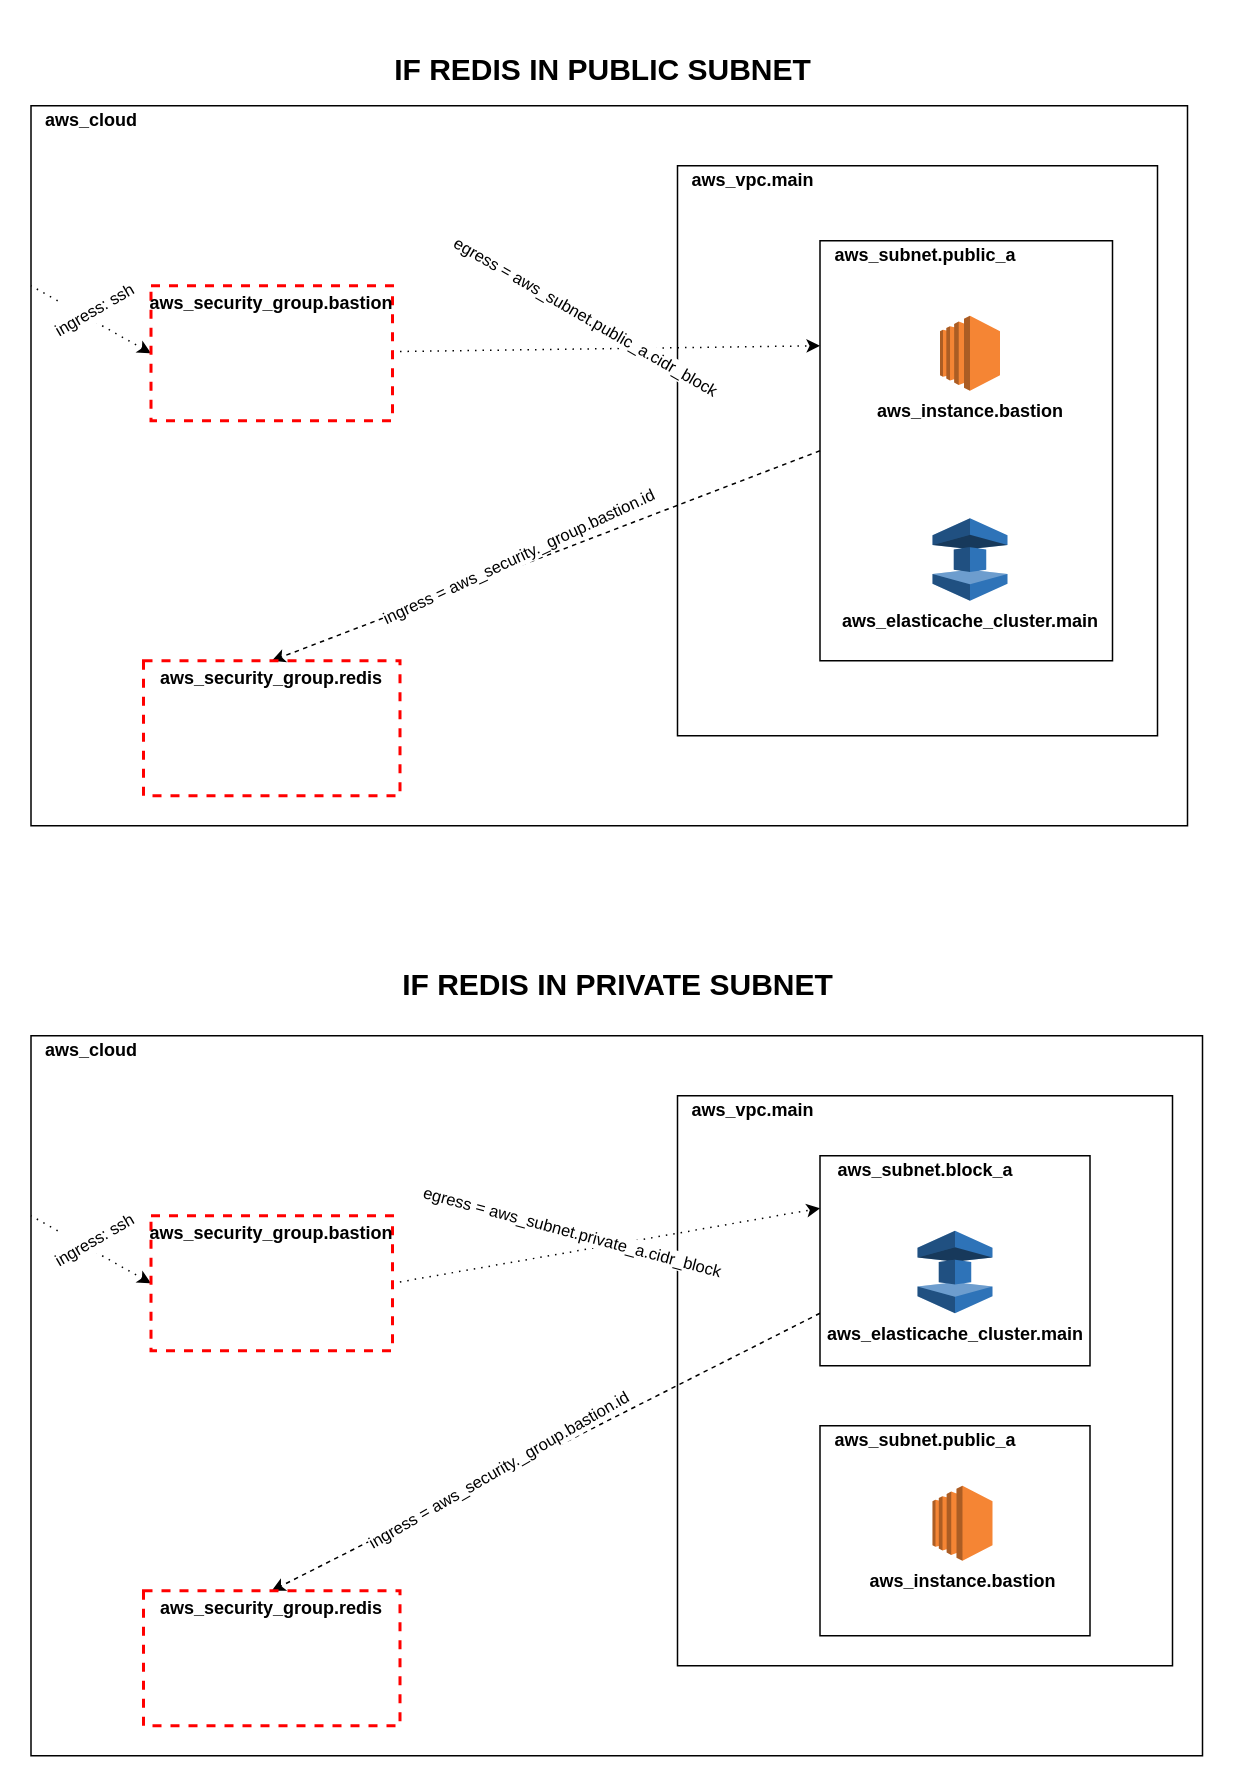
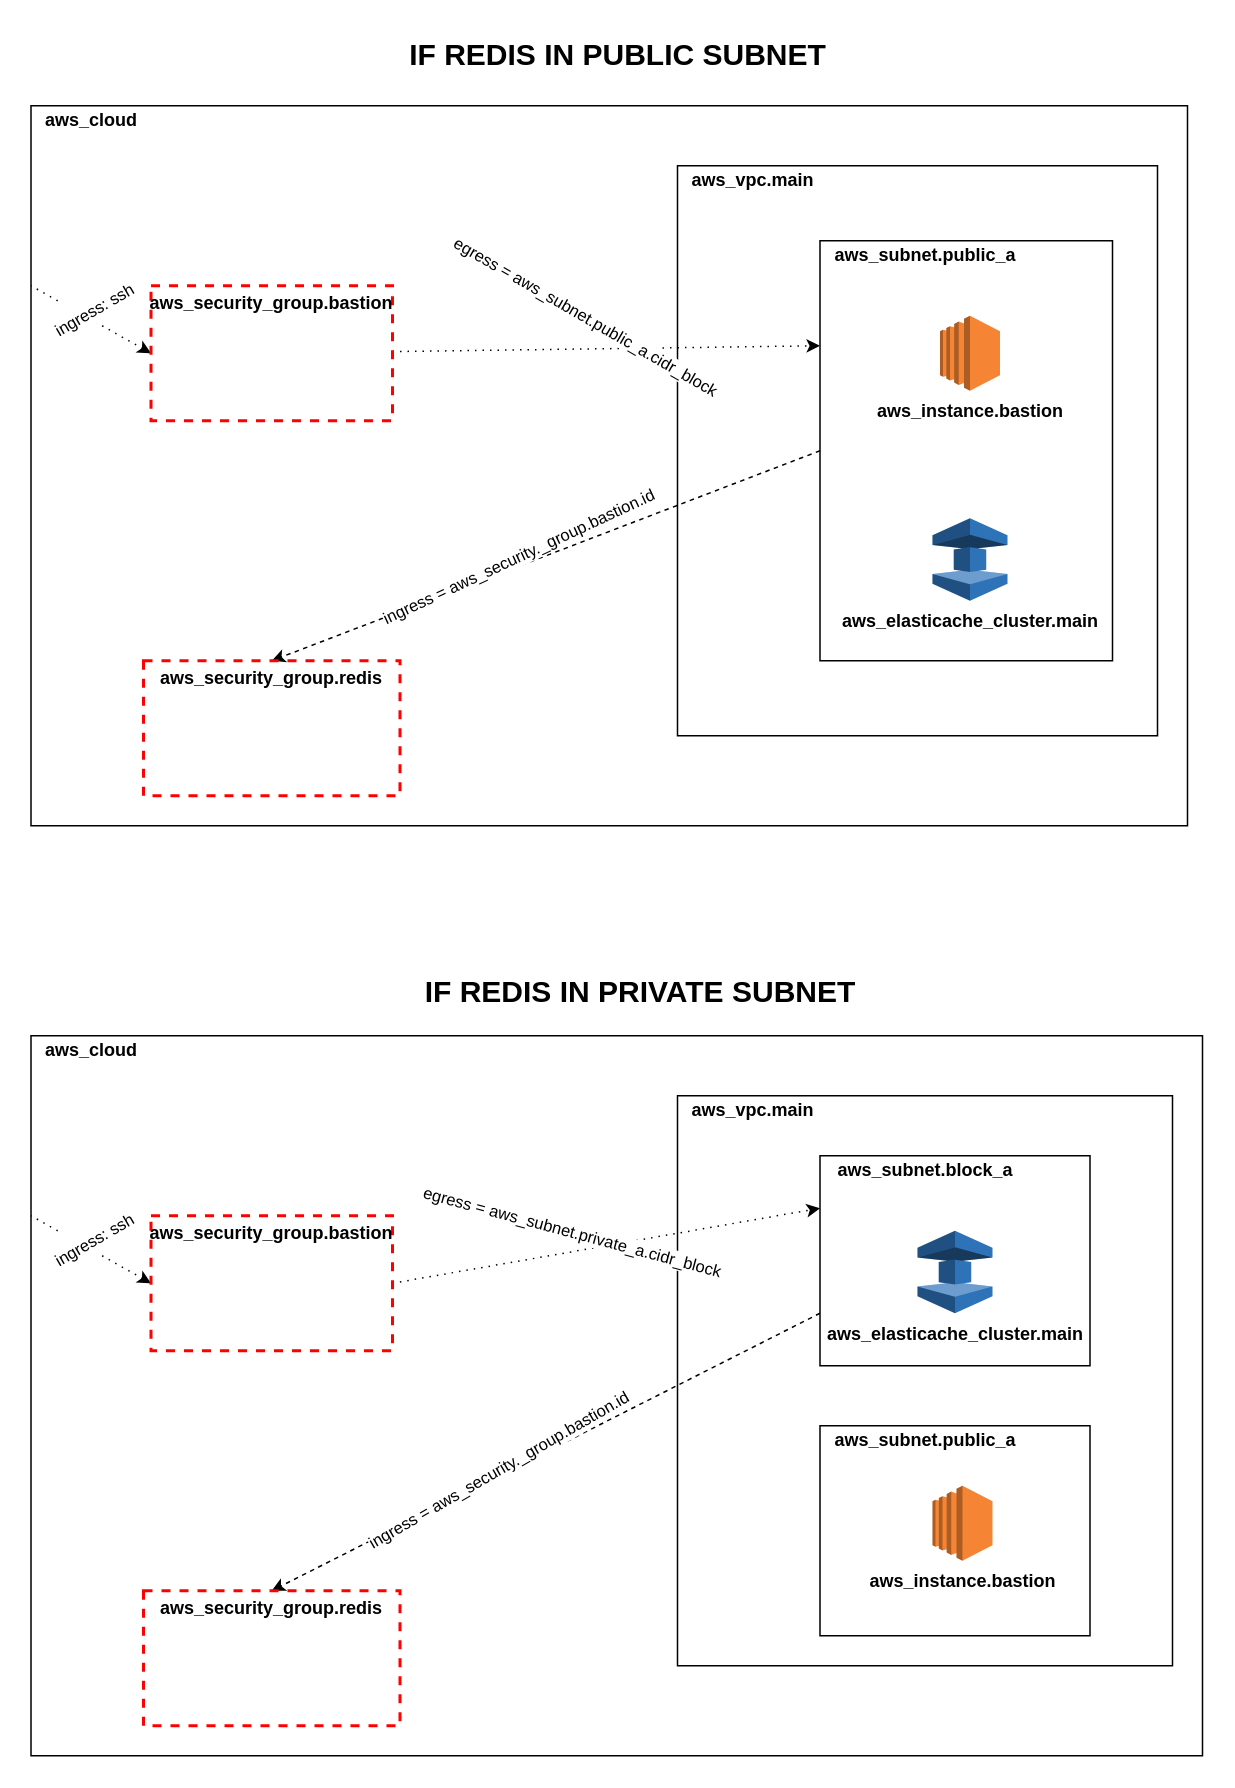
node "IF REDIS IN PUBLIC SUBNET": moved (602, 68) -> (617, 53)
node "IF REDIS IN PRIVATE SUBNET": moved (617, 983) -> (640, 991)
